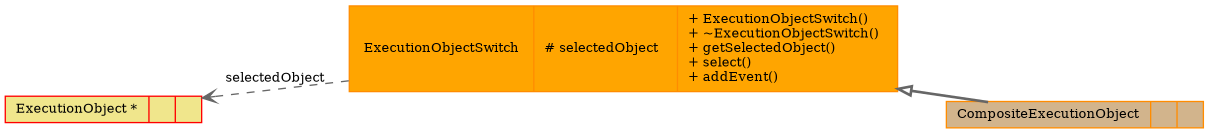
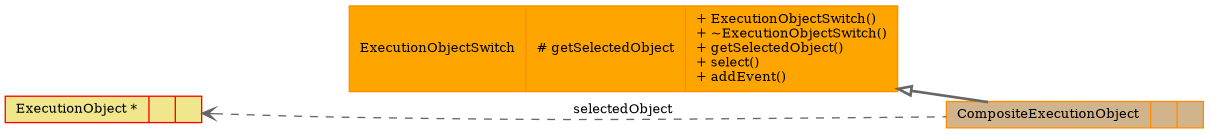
node "ExecutionObjectSwitch": text "# selectedObject" -> "# getSelectedObject"
edge "ExecutionObjectSwitch" -> "ExecutionObject *": now "CompositeExecutionObject" -> "ExecutionObject *"
